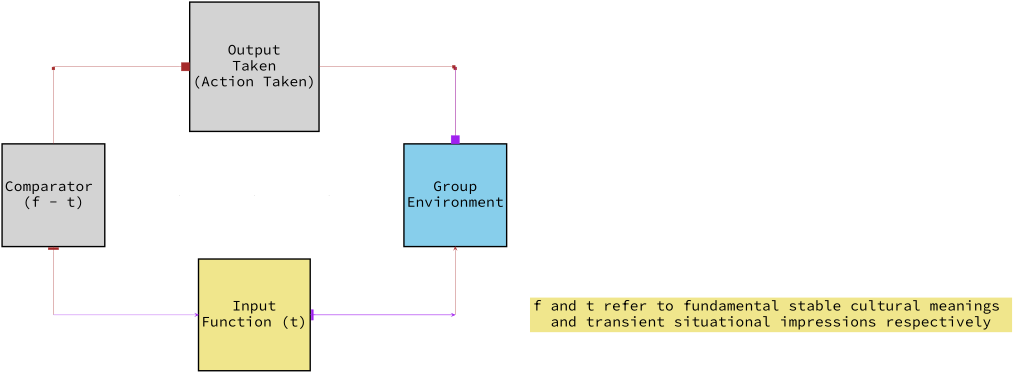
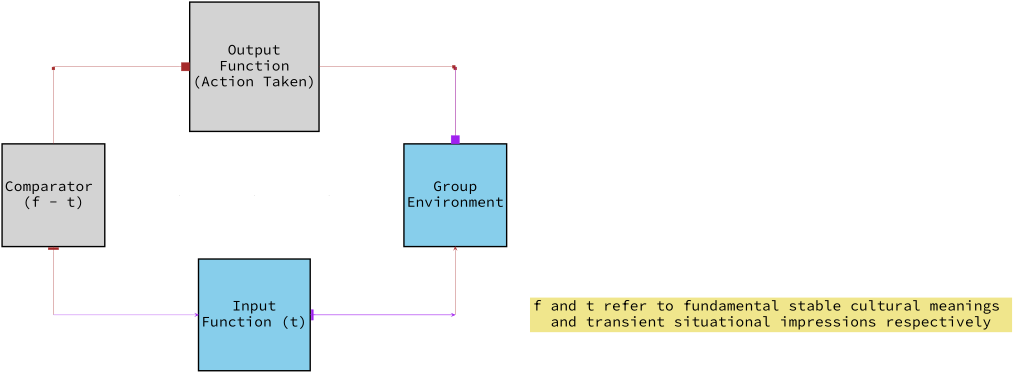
node "Output Taken (Action Taken)": label "Output Taken (Action Taken)" -> "Output Function (Action Taken)"
node "Input Function (t)": fillcolor khaki -> skyblue
